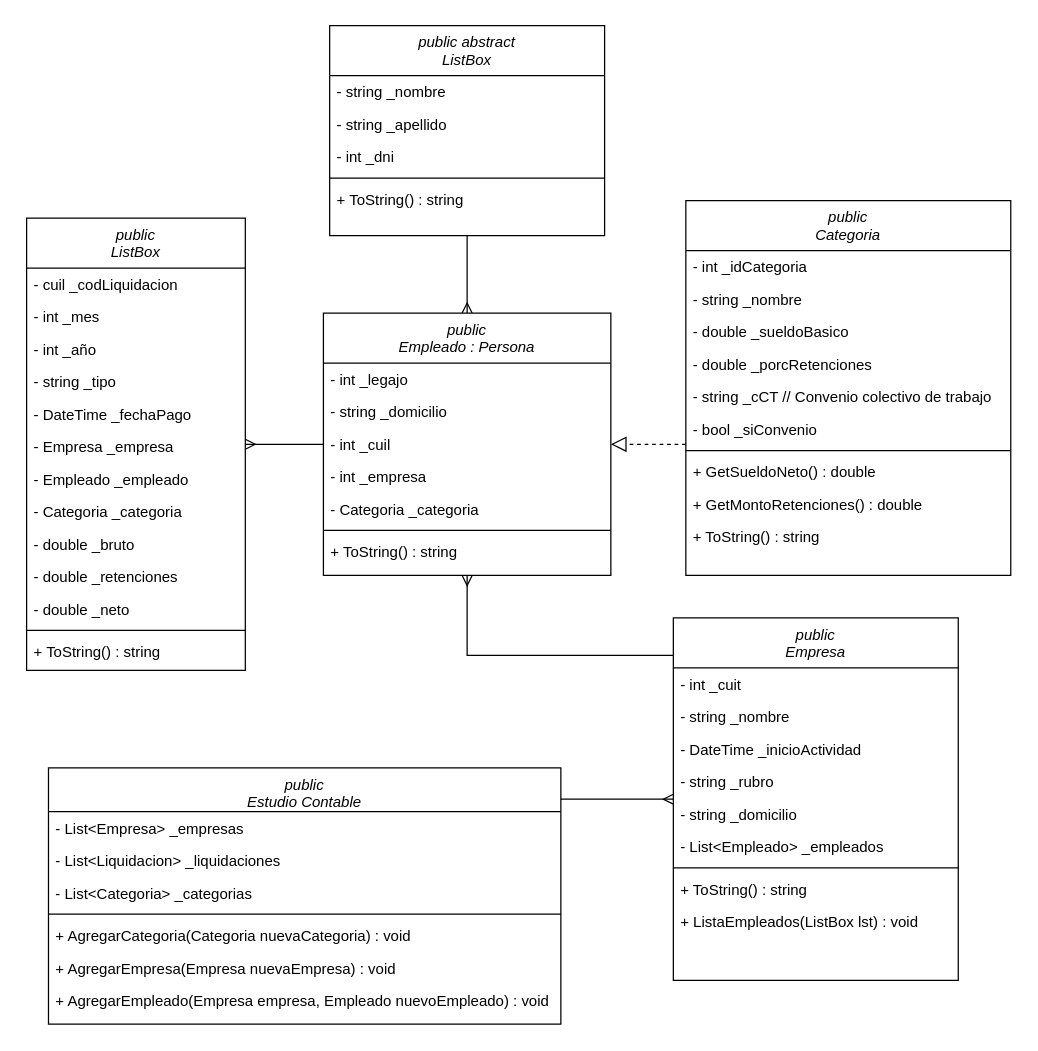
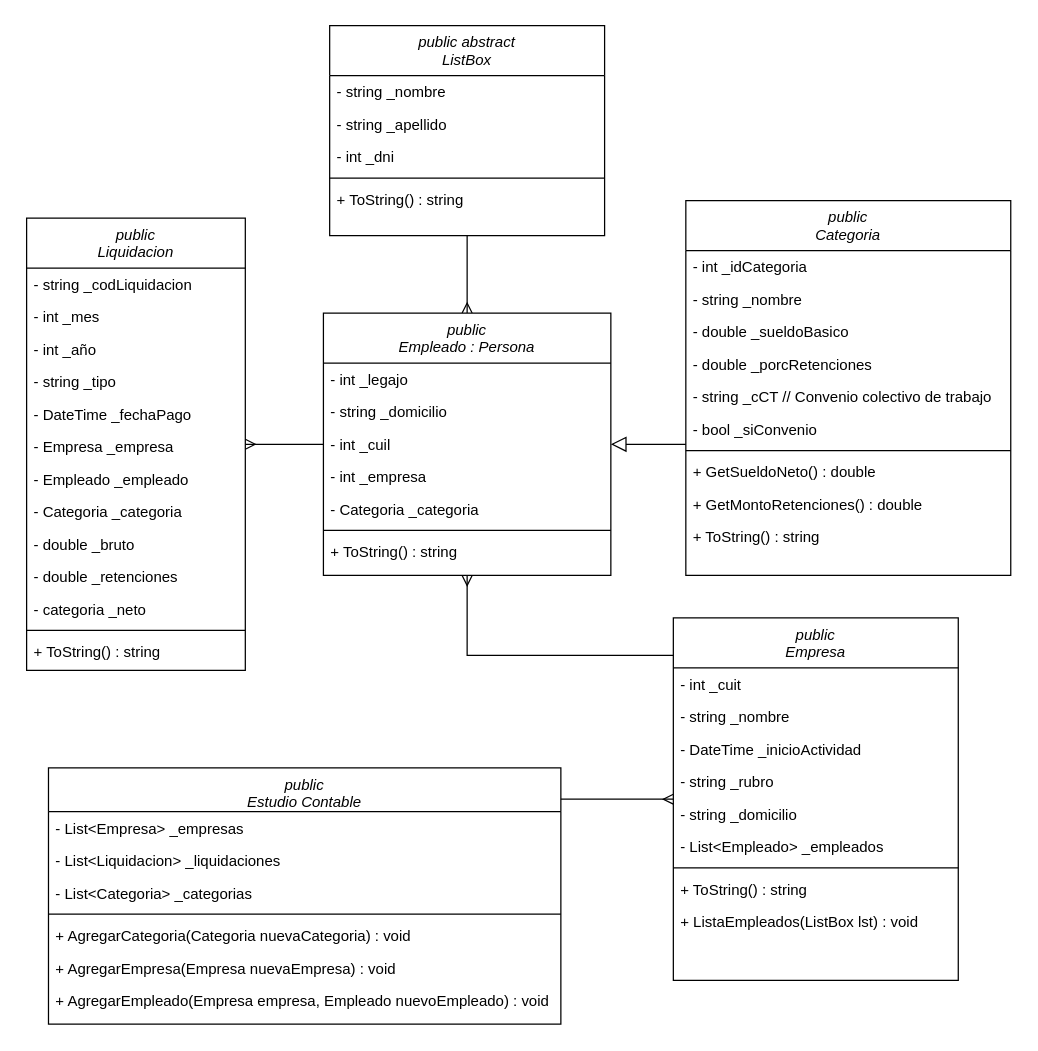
node "public ListBox": label "public ListBox" -> "public Liquidacion"
node "- cuil _codLiquidacion": label "- cuil _codLiquidacion" -> "- string _codLiquidacion"
edge "public Categoria" -> "public Empleado : Persona": style dashed -> solid
node "- double _neto": label "- double _neto" -> "- categoria _neto"
